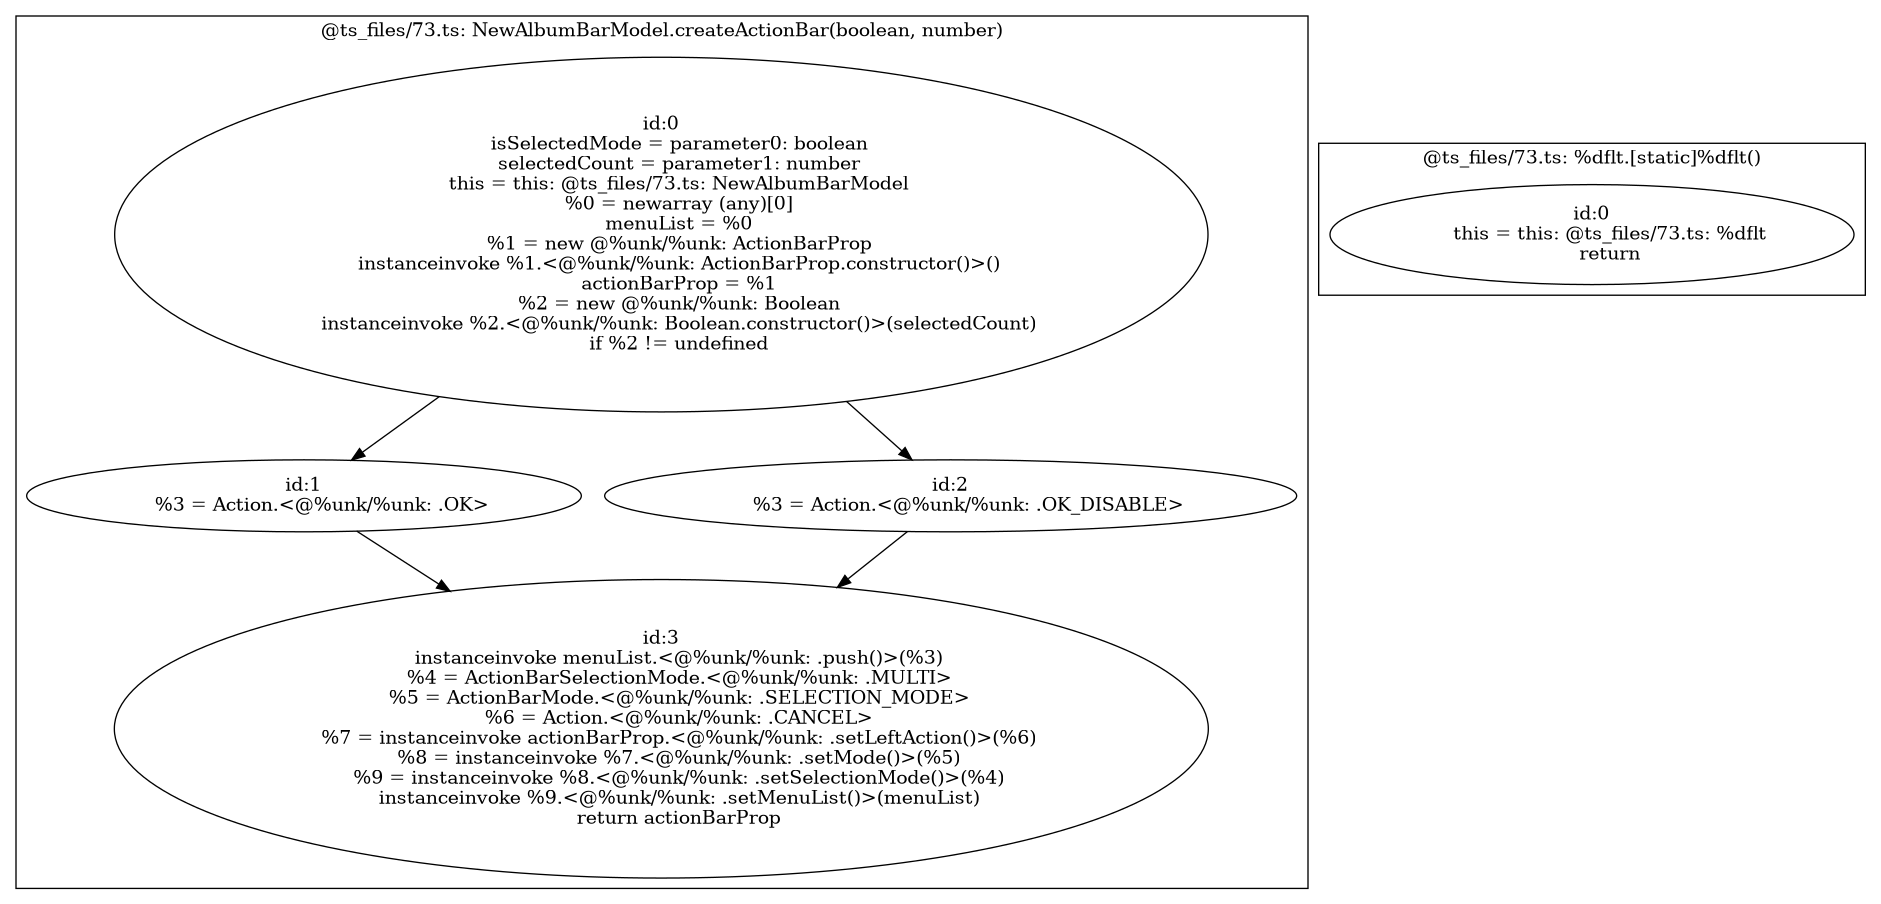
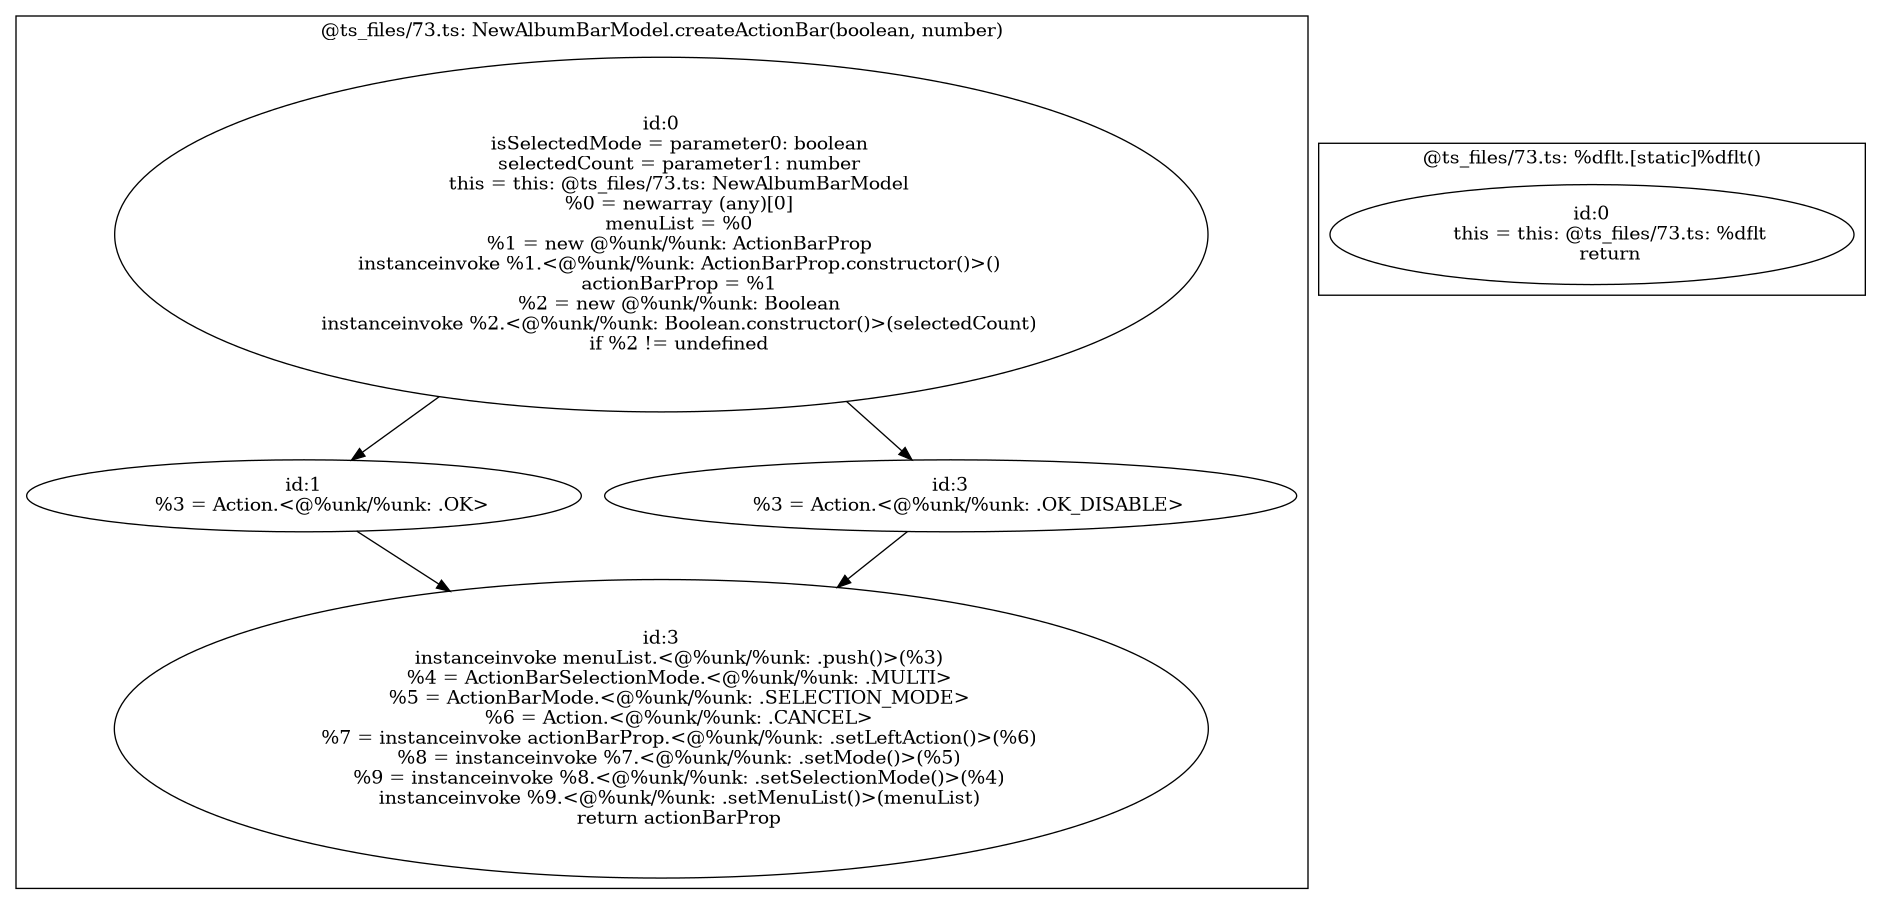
node "id:2 %3 = Action.<@%unk/%unk: .OK_DISABLE>": label "id:2 %3 = Action.<@%unk/%unk: .OK_DISABLE>" -> "id:3 %3 = Action.<@%unk/%unk: .OK_DISABLE>"
